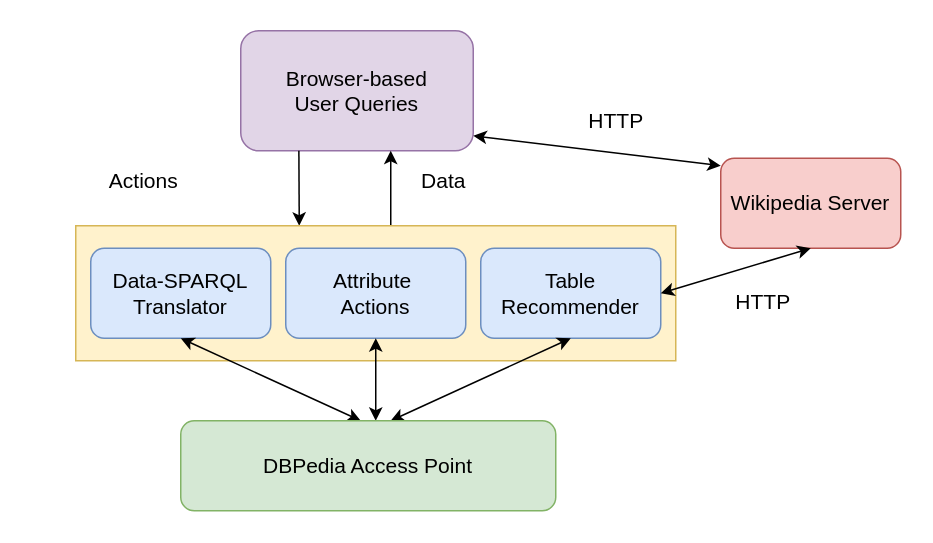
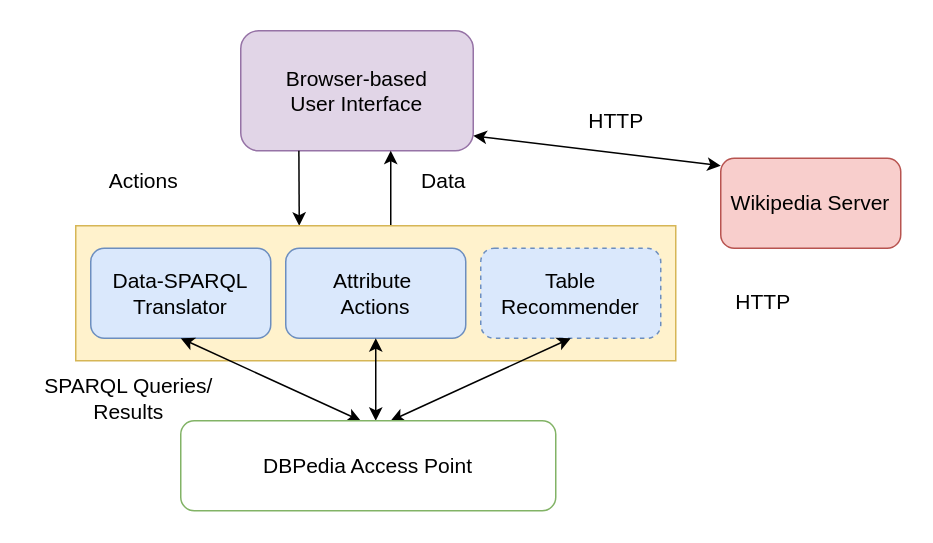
node "Browser-based User Queries": label "Browser-based User Queries" -> "Browser-based User Interface"
edge "Wikipedia Server" -- "Table Recommender": removed
node "Table Recommender": style solid -> dashed
node "SPARQL Queries/ Results": added
node "DBPedia Access Point": fillcolor #d5e8d4 -> #ffffff
